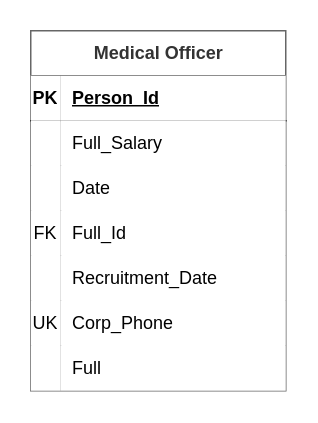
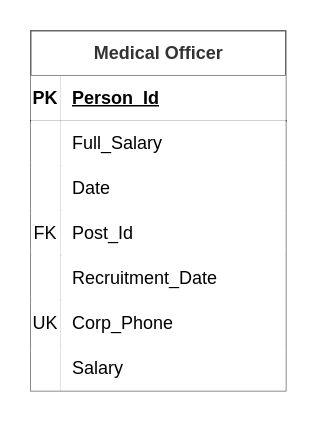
node "Full_Id": label "Full_Id" -> "Post_Id"
node "Full": label "Full" -> "Salary"
